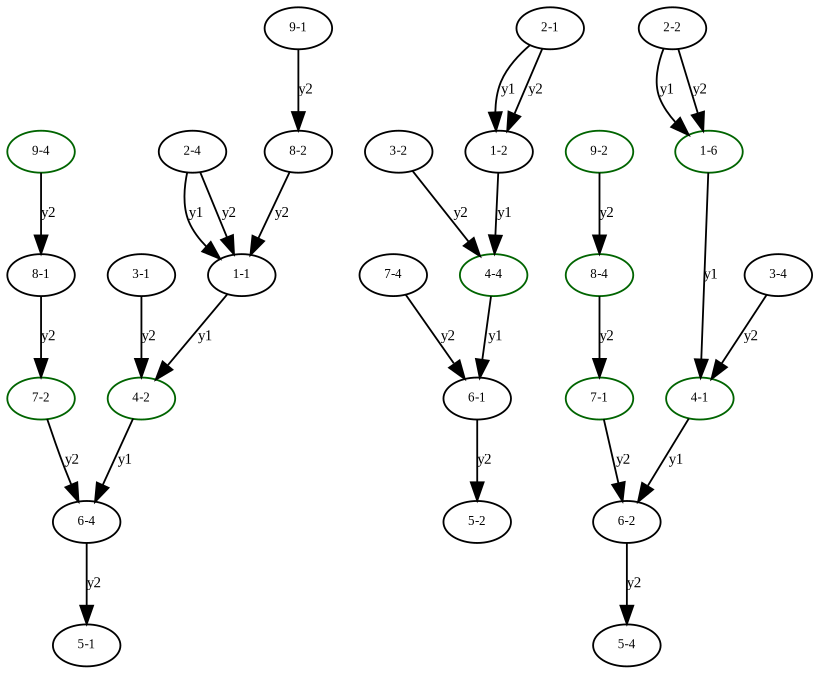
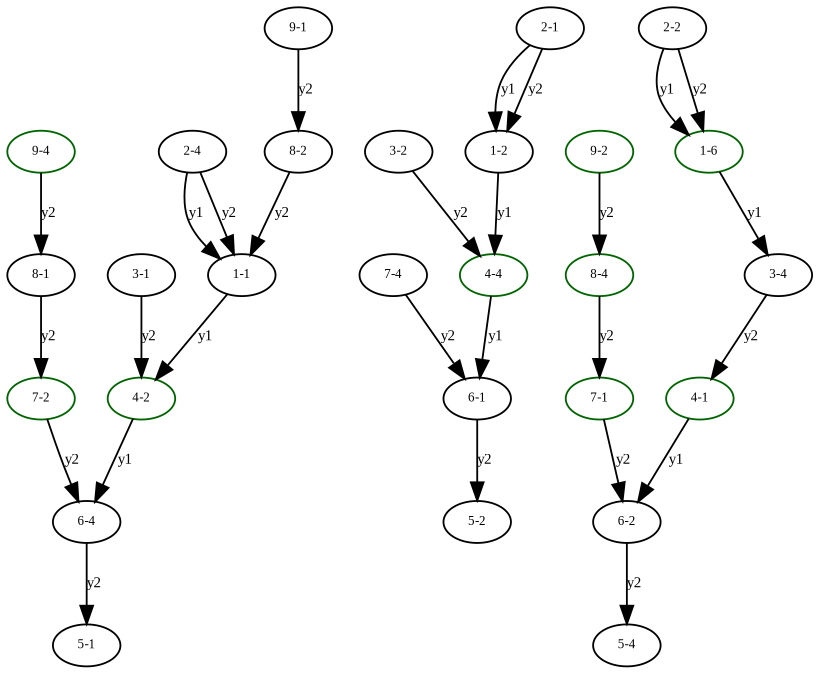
edge "1-6" -> "4-1": now "1-6" -> "3-4"
